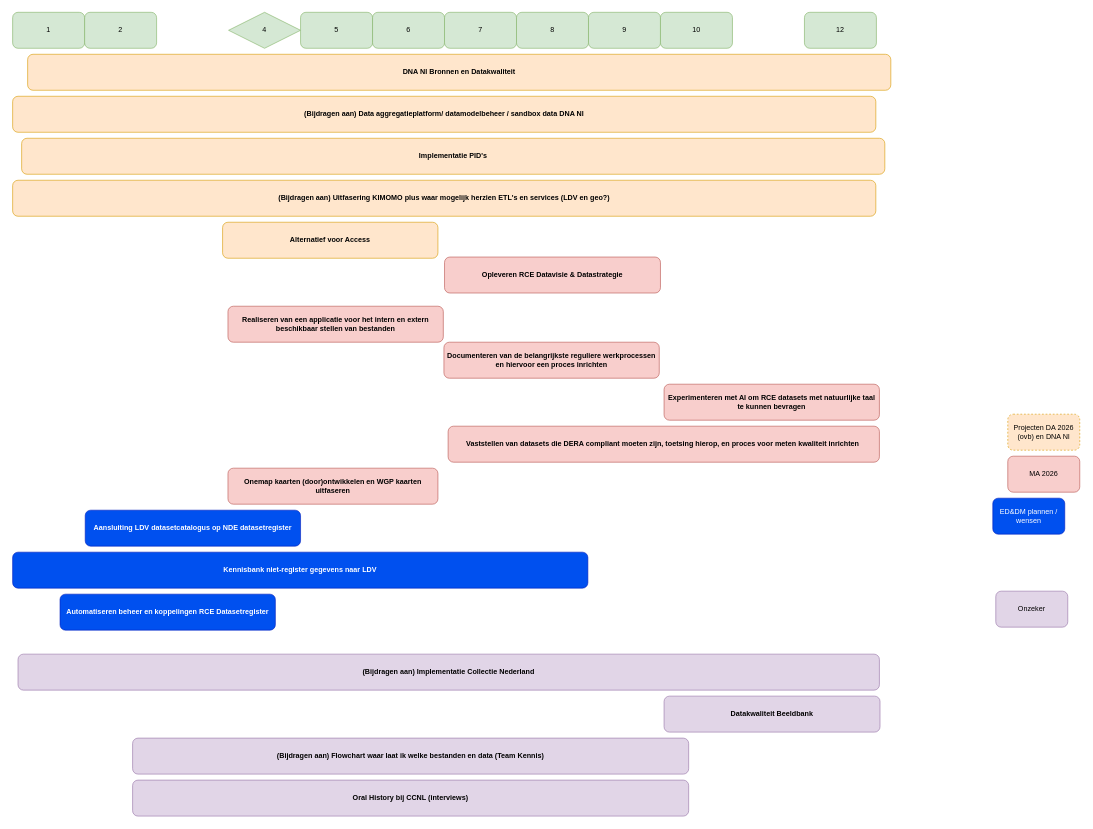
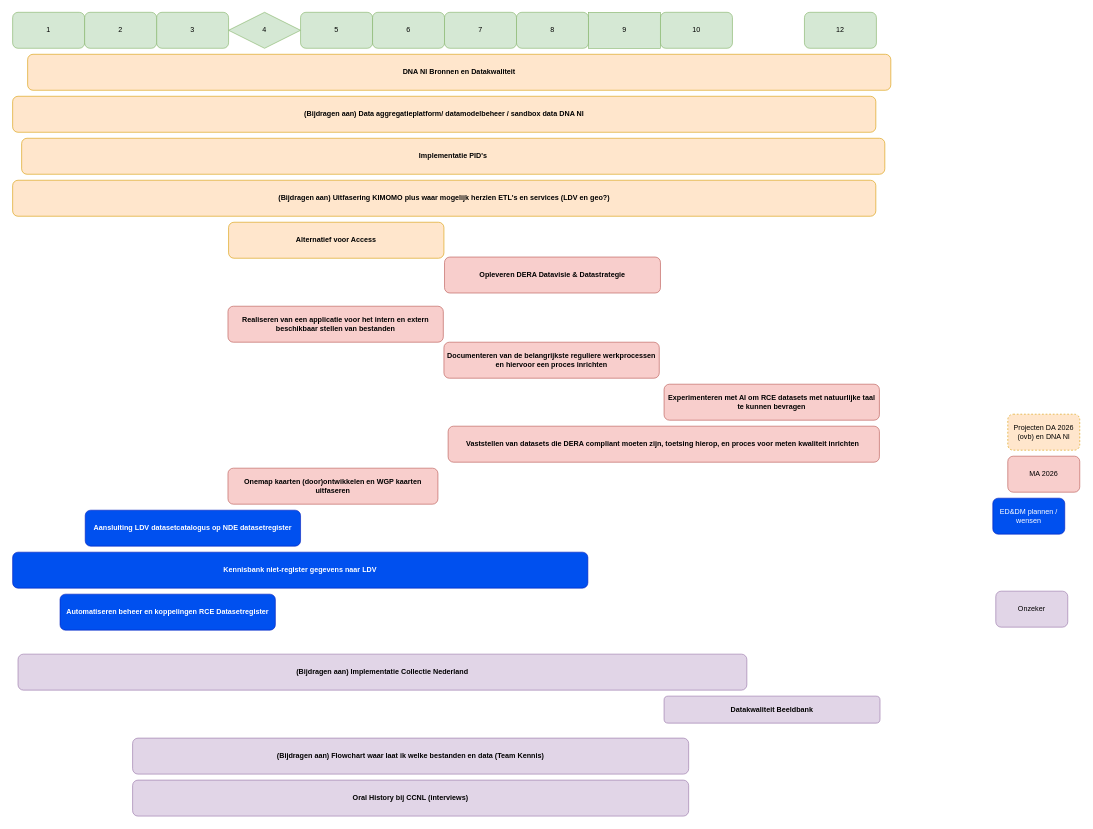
node "3": added
node "9": shape rounded rectangle -> rectangle
node "Alternatief voor Access": moved (330, 240) -> (336, 240)
node "Opleveren RCE Datavisie & Datastrategie": label "Opleveren RCE Datavisie & Datastrategie" -> "Opleveren DERA Datavisie & Datastrategie"
node "(Bijdragen aan) Implementatie Collectie Nederland": size 862x36 -> 729x36
node "Datakwaliteit Beeldbank": size 216x36 -> 216x27
